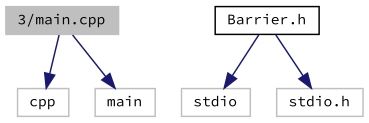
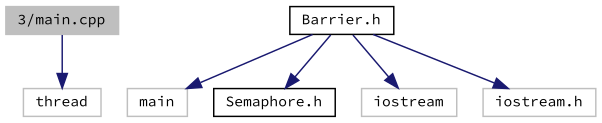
edge "3/main.cpp" -> "main": now "Barrier.h" -> "main"
node "cpp": label "cpp" -> "thread"
node "stdio": label "stdio" -> "iostream"
node "Semaphore.h": added
node "stdio.h": label "stdio.h" -> "iostream.h"
